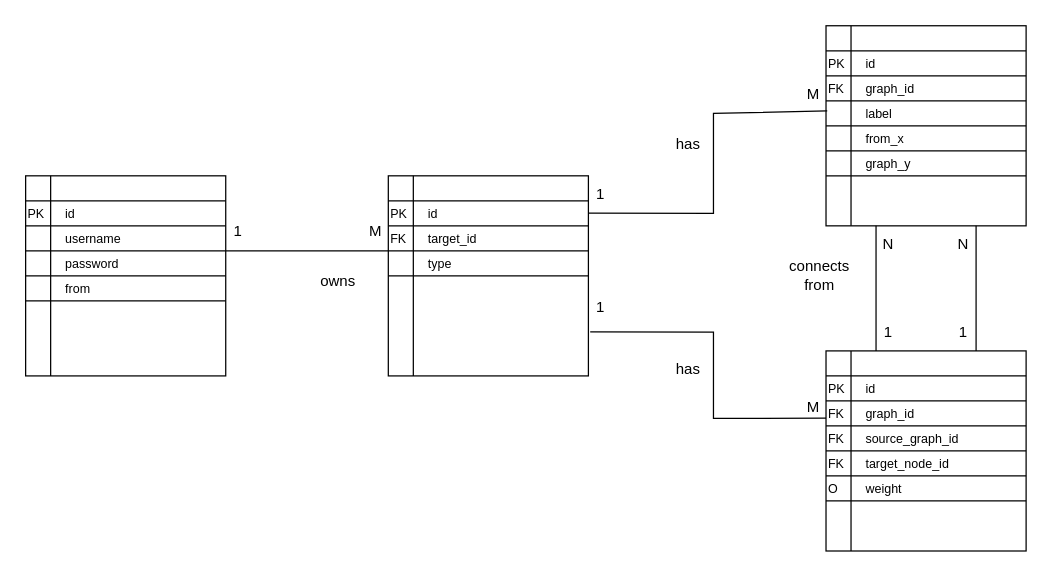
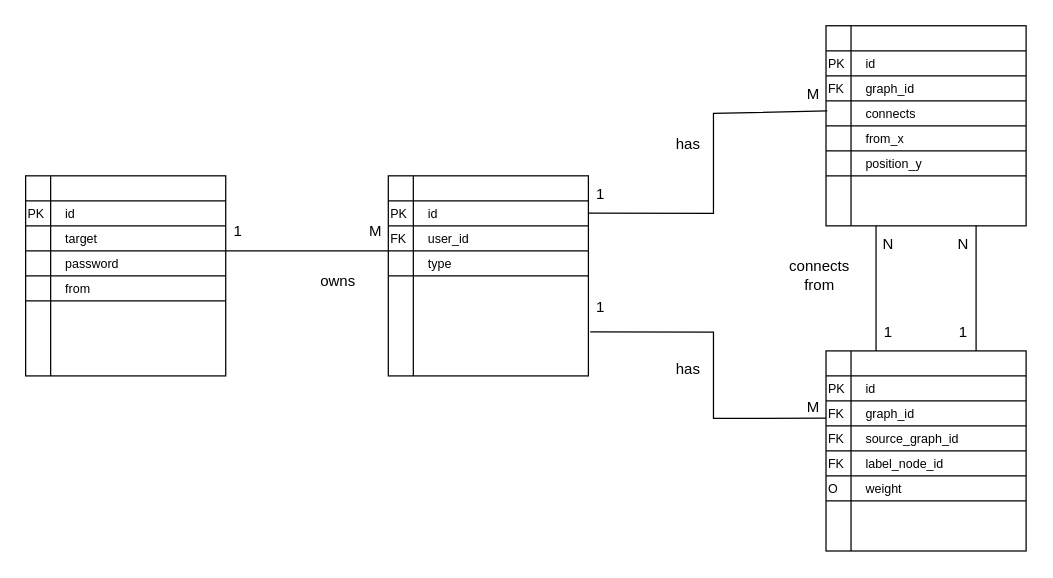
node "label": label "label" -> "connects"
node "graph_y": label "graph_y" -> "position_y"
node "username": label "username" -> "target"
node "target_id": label "target_id" -> "user_id"
node "target_node_id": label "target_node_id" -> "label_node_id"
